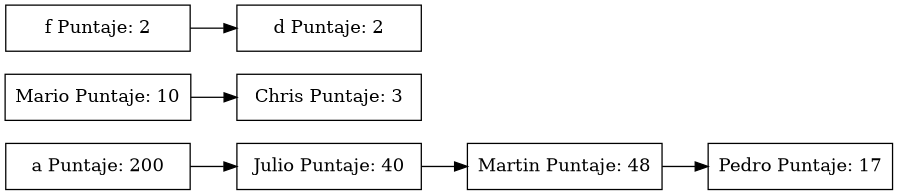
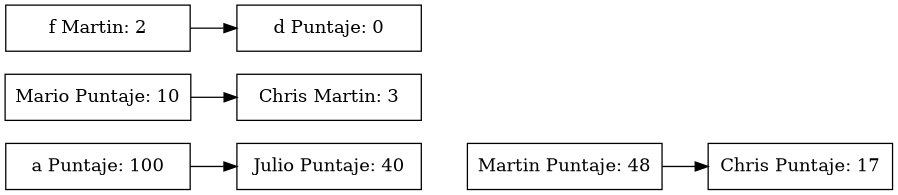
node "f Puntaje: 2": label "f Puntaje: 2" -> "f Martin: 2"
node "d Puntaje: 2": label "d Puntaje: 2" -> "d Puntaje: 0"
node "Chris Puntaje: 3": label "Chris Puntaje: 3" -> "Chris Martin: 3"
node "a Puntaje: 200": label "a Puntaje: 200" -> "a Puntaje: 100"
edge "Julio Puntaje: 40" -> "Martin Puntaje: 48": removed
node "Pedro Puntaje: 17": label "Pedro Puntaje: 17" -> "Chris Puntaje: 17"
